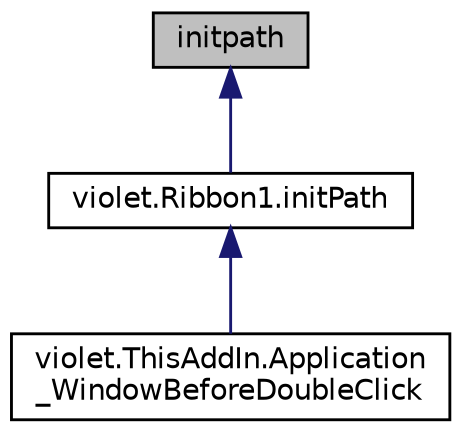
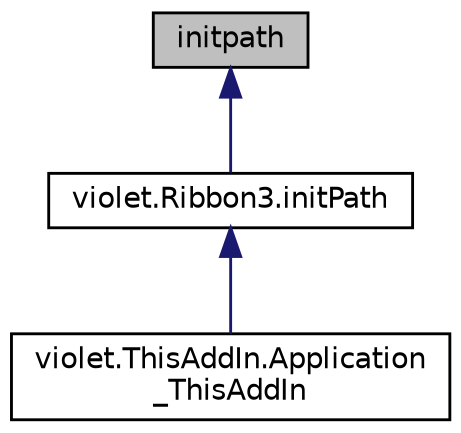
node "violet.Ribbon1.initPath": label "violet.Ribbon1.initPath" -> "violet.Ribbon3.initPath"
node "violet.ThisAddIn.Application _WindowBeforeDoubleClick": label "violet.ThisAddIn.Application _WindowBeforeDoubleClick" -> "violet.ThisAddIn.Application _ThisAddIn"
